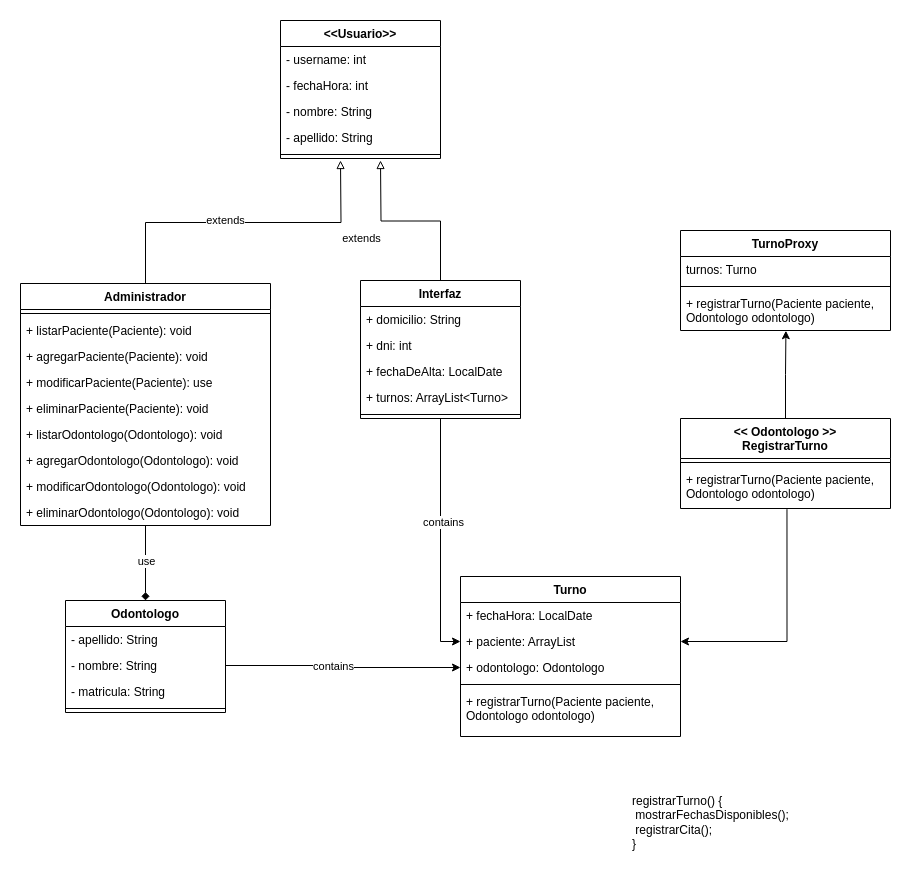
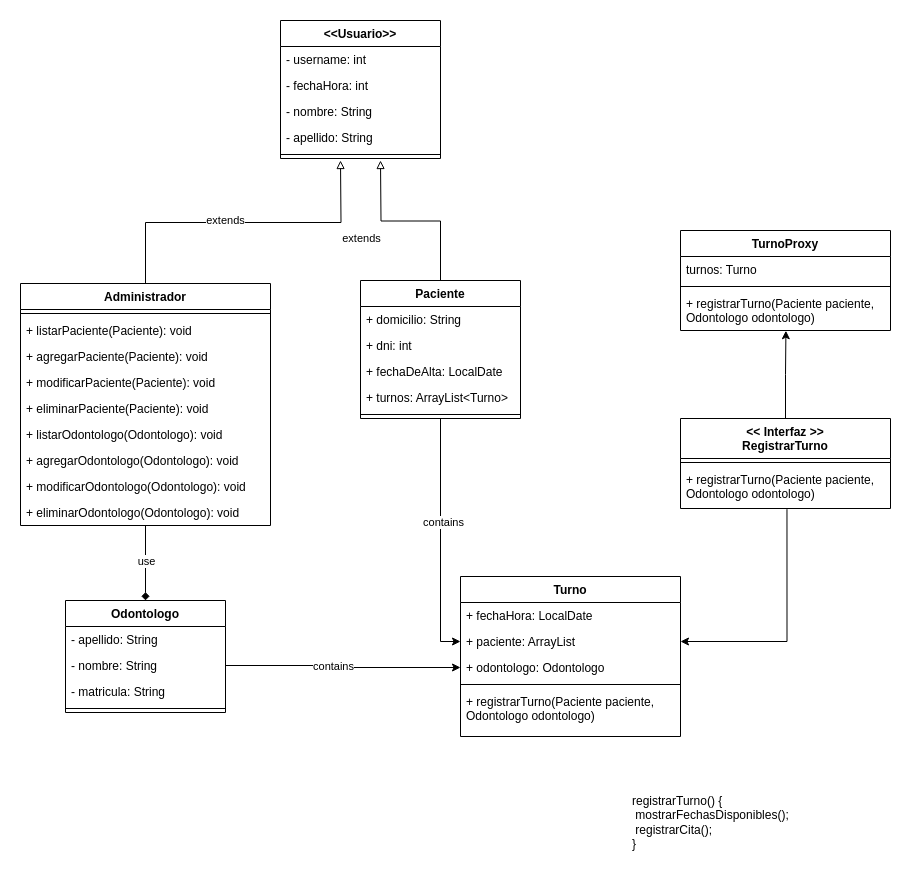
node "Interfaz": label "Interfaz" -> "Paciente"
node "+ modificarPaciente(Paciente): use": label "+ modificarPaciente(Paciente): use" -> "+ modificarPaciente(Paciente): void"
node "<< Odontologo >> RegistrarTurno": label "<< Odontologo >> RegistrarTurno" -> "<< Interfaz >> RegistrarTurno"
